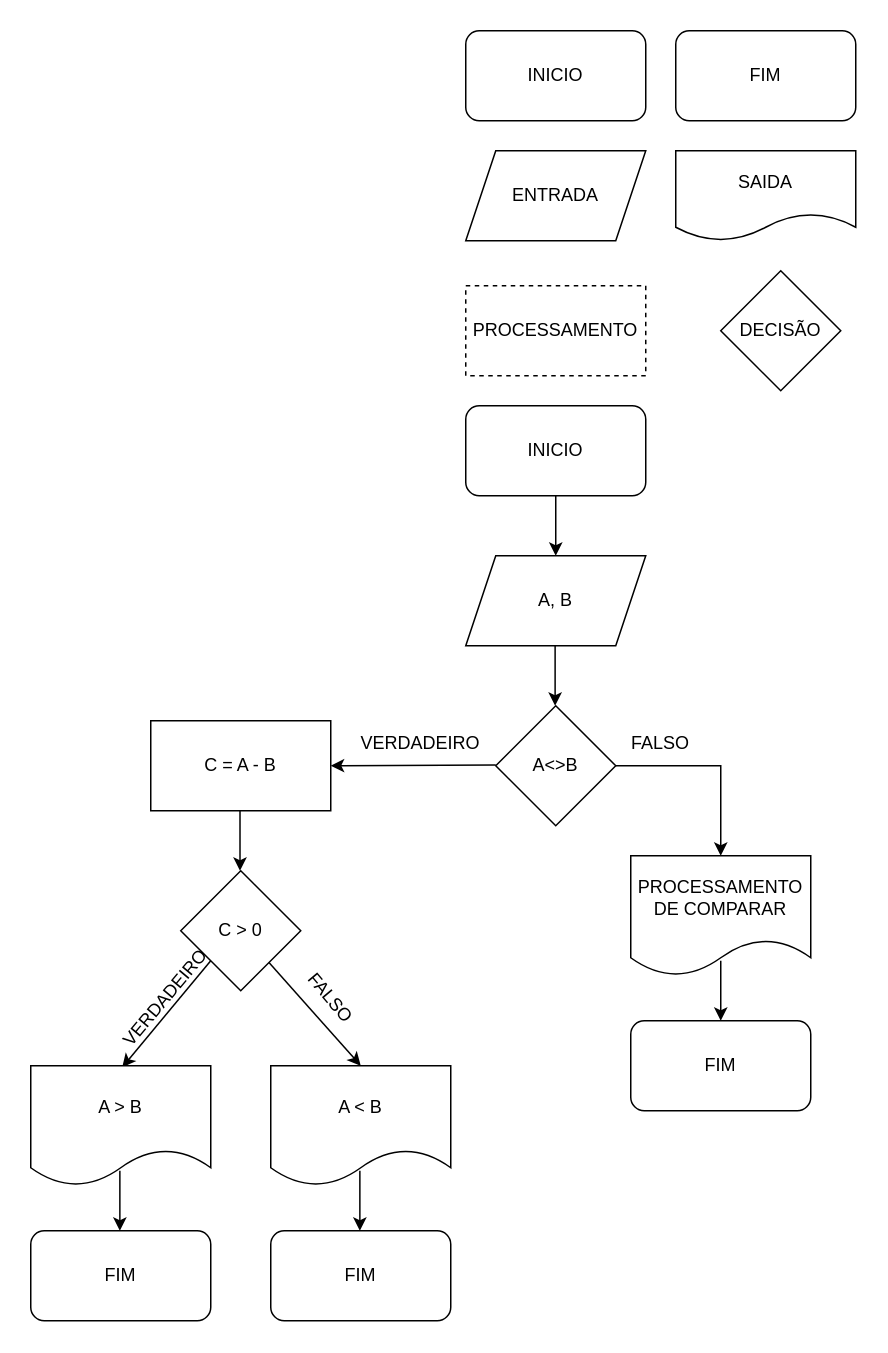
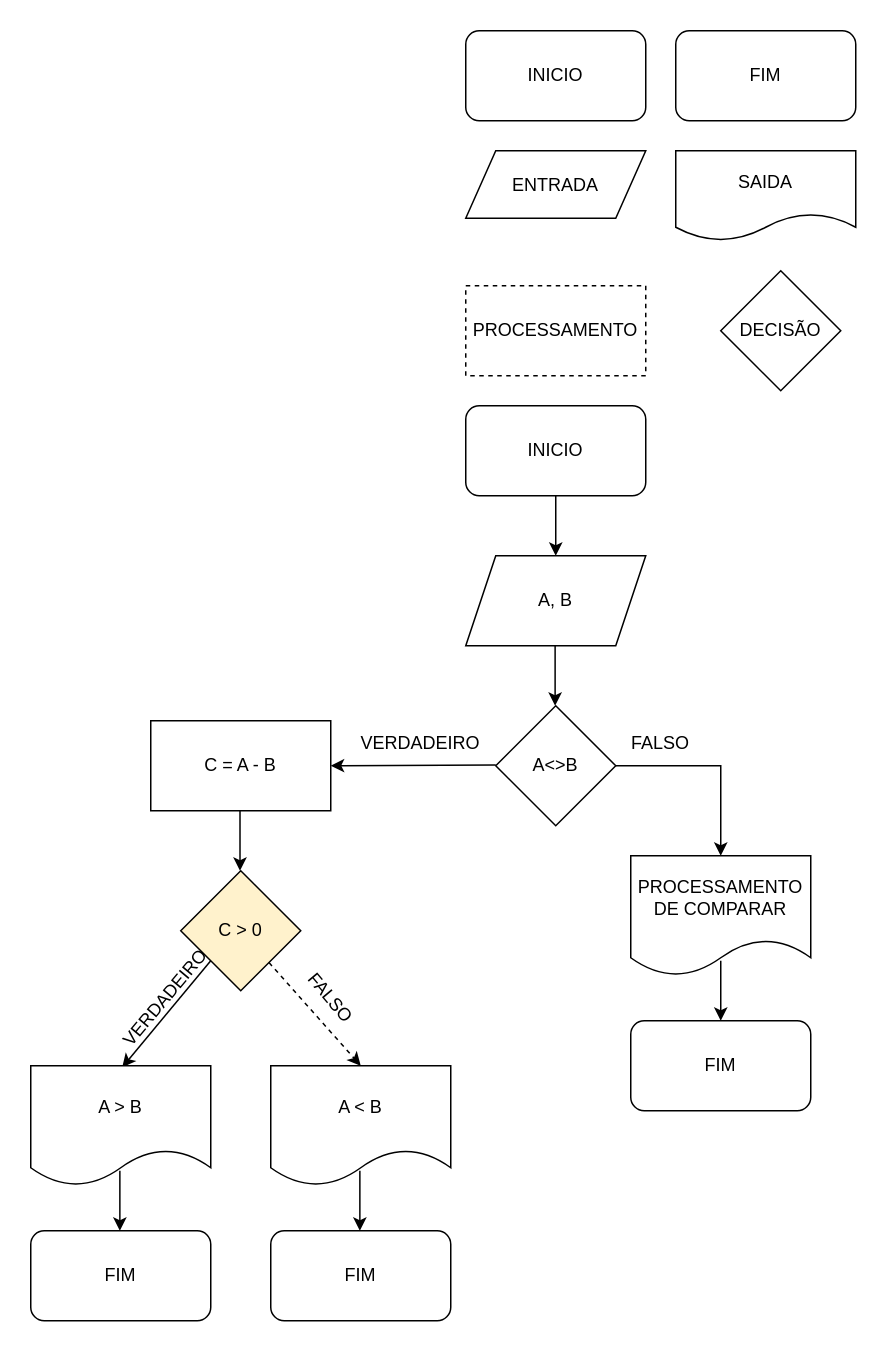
node "ENTRADA": size 180x90 -> 180x68
node "C > 0": fillcolor #ffffff -> #fff2cc
edge "C > 0" -> "A < B": style solid -> dashed
